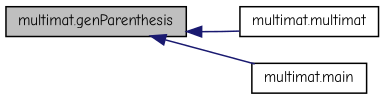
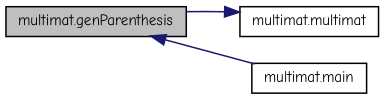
edge "multimat.multimat" -> "multimat.genParenthesis": reversed
